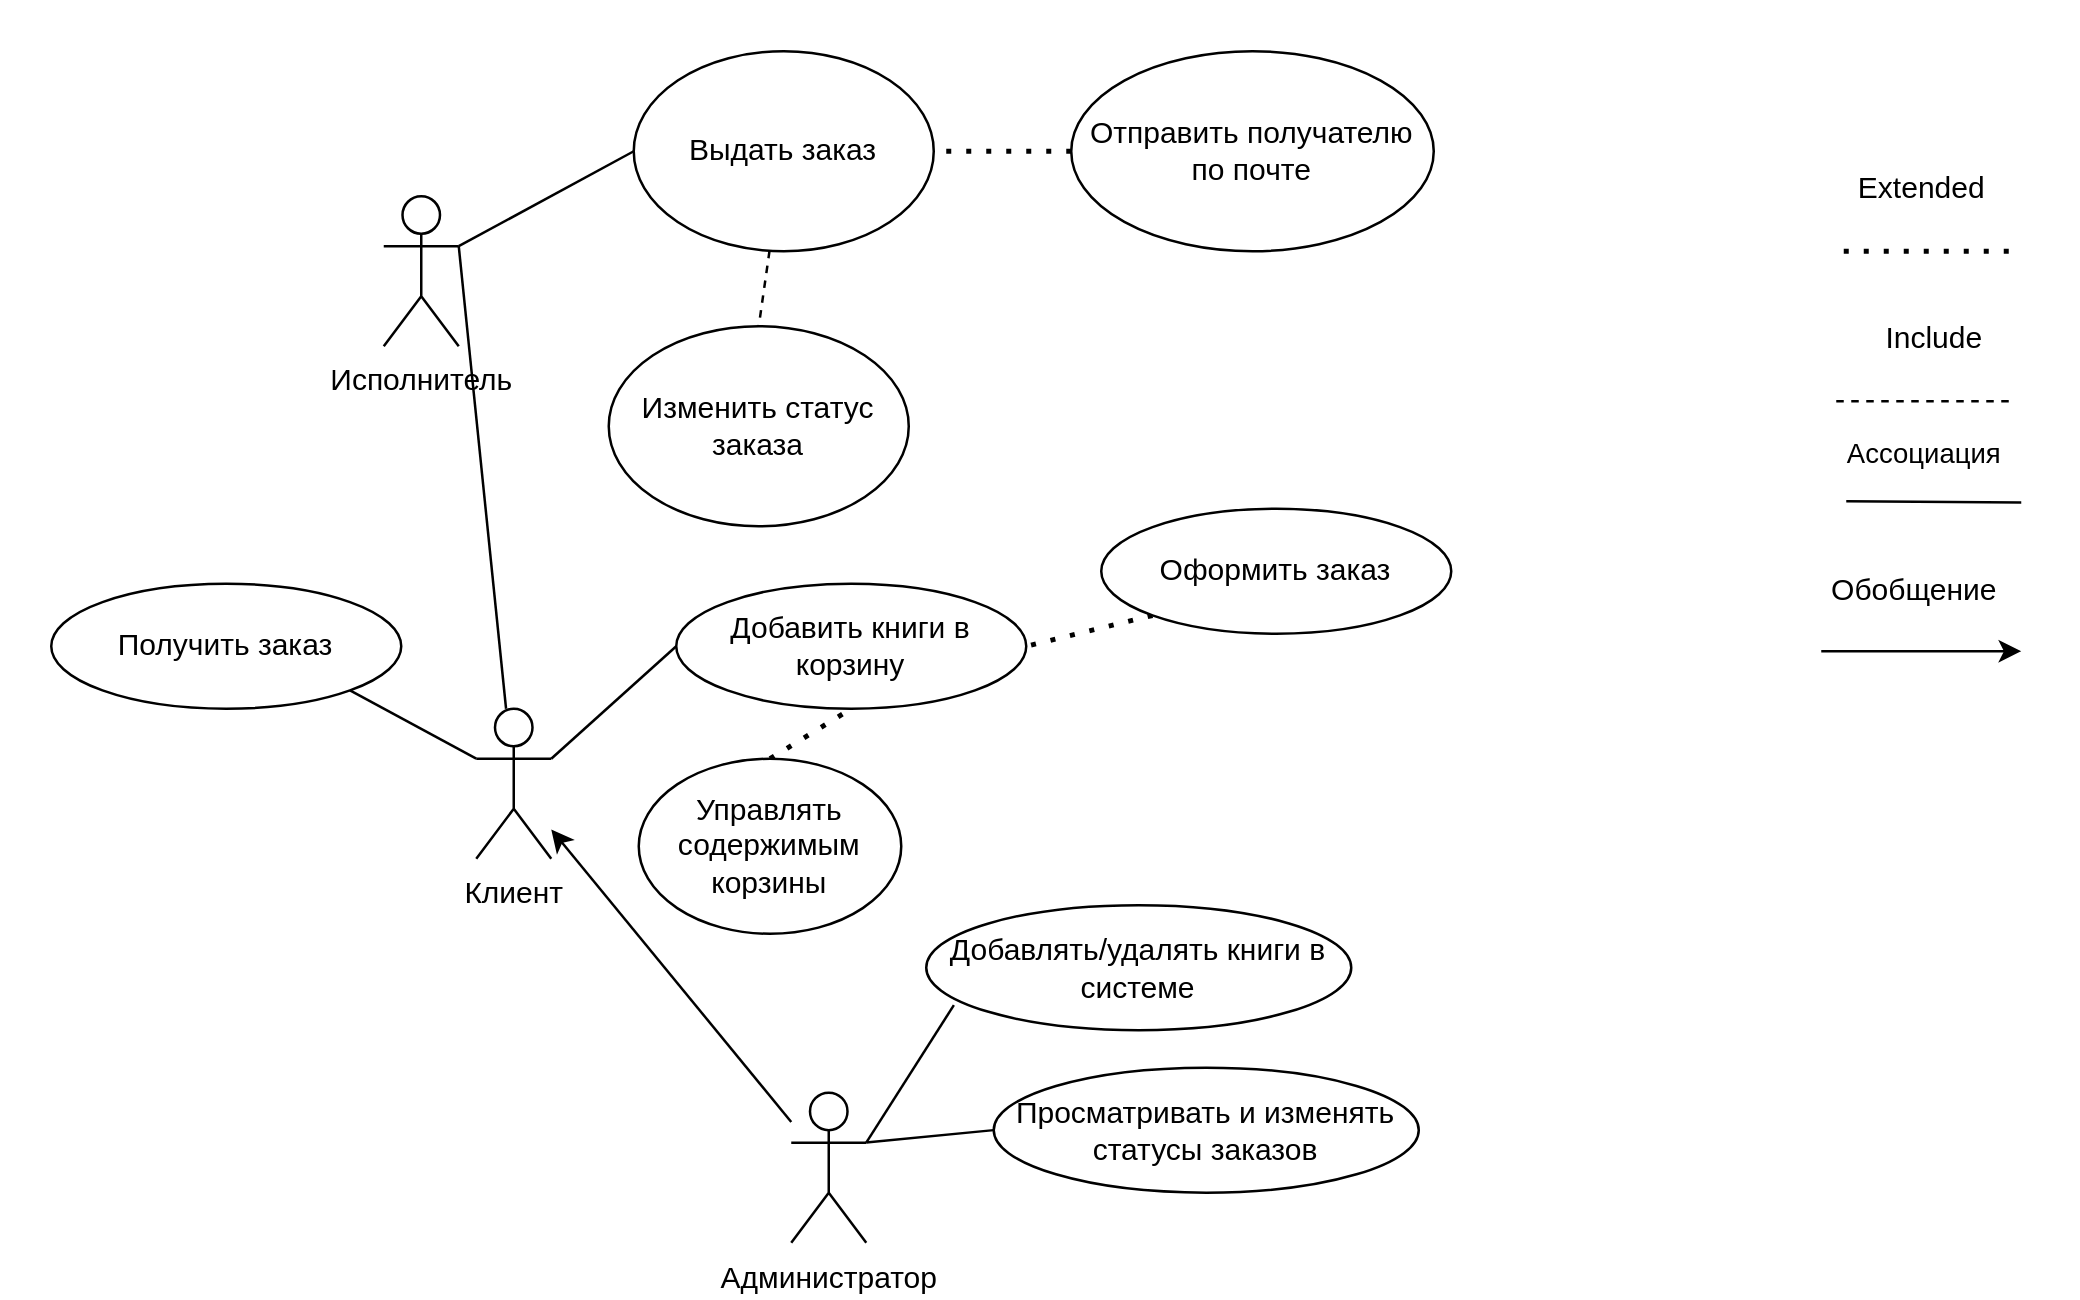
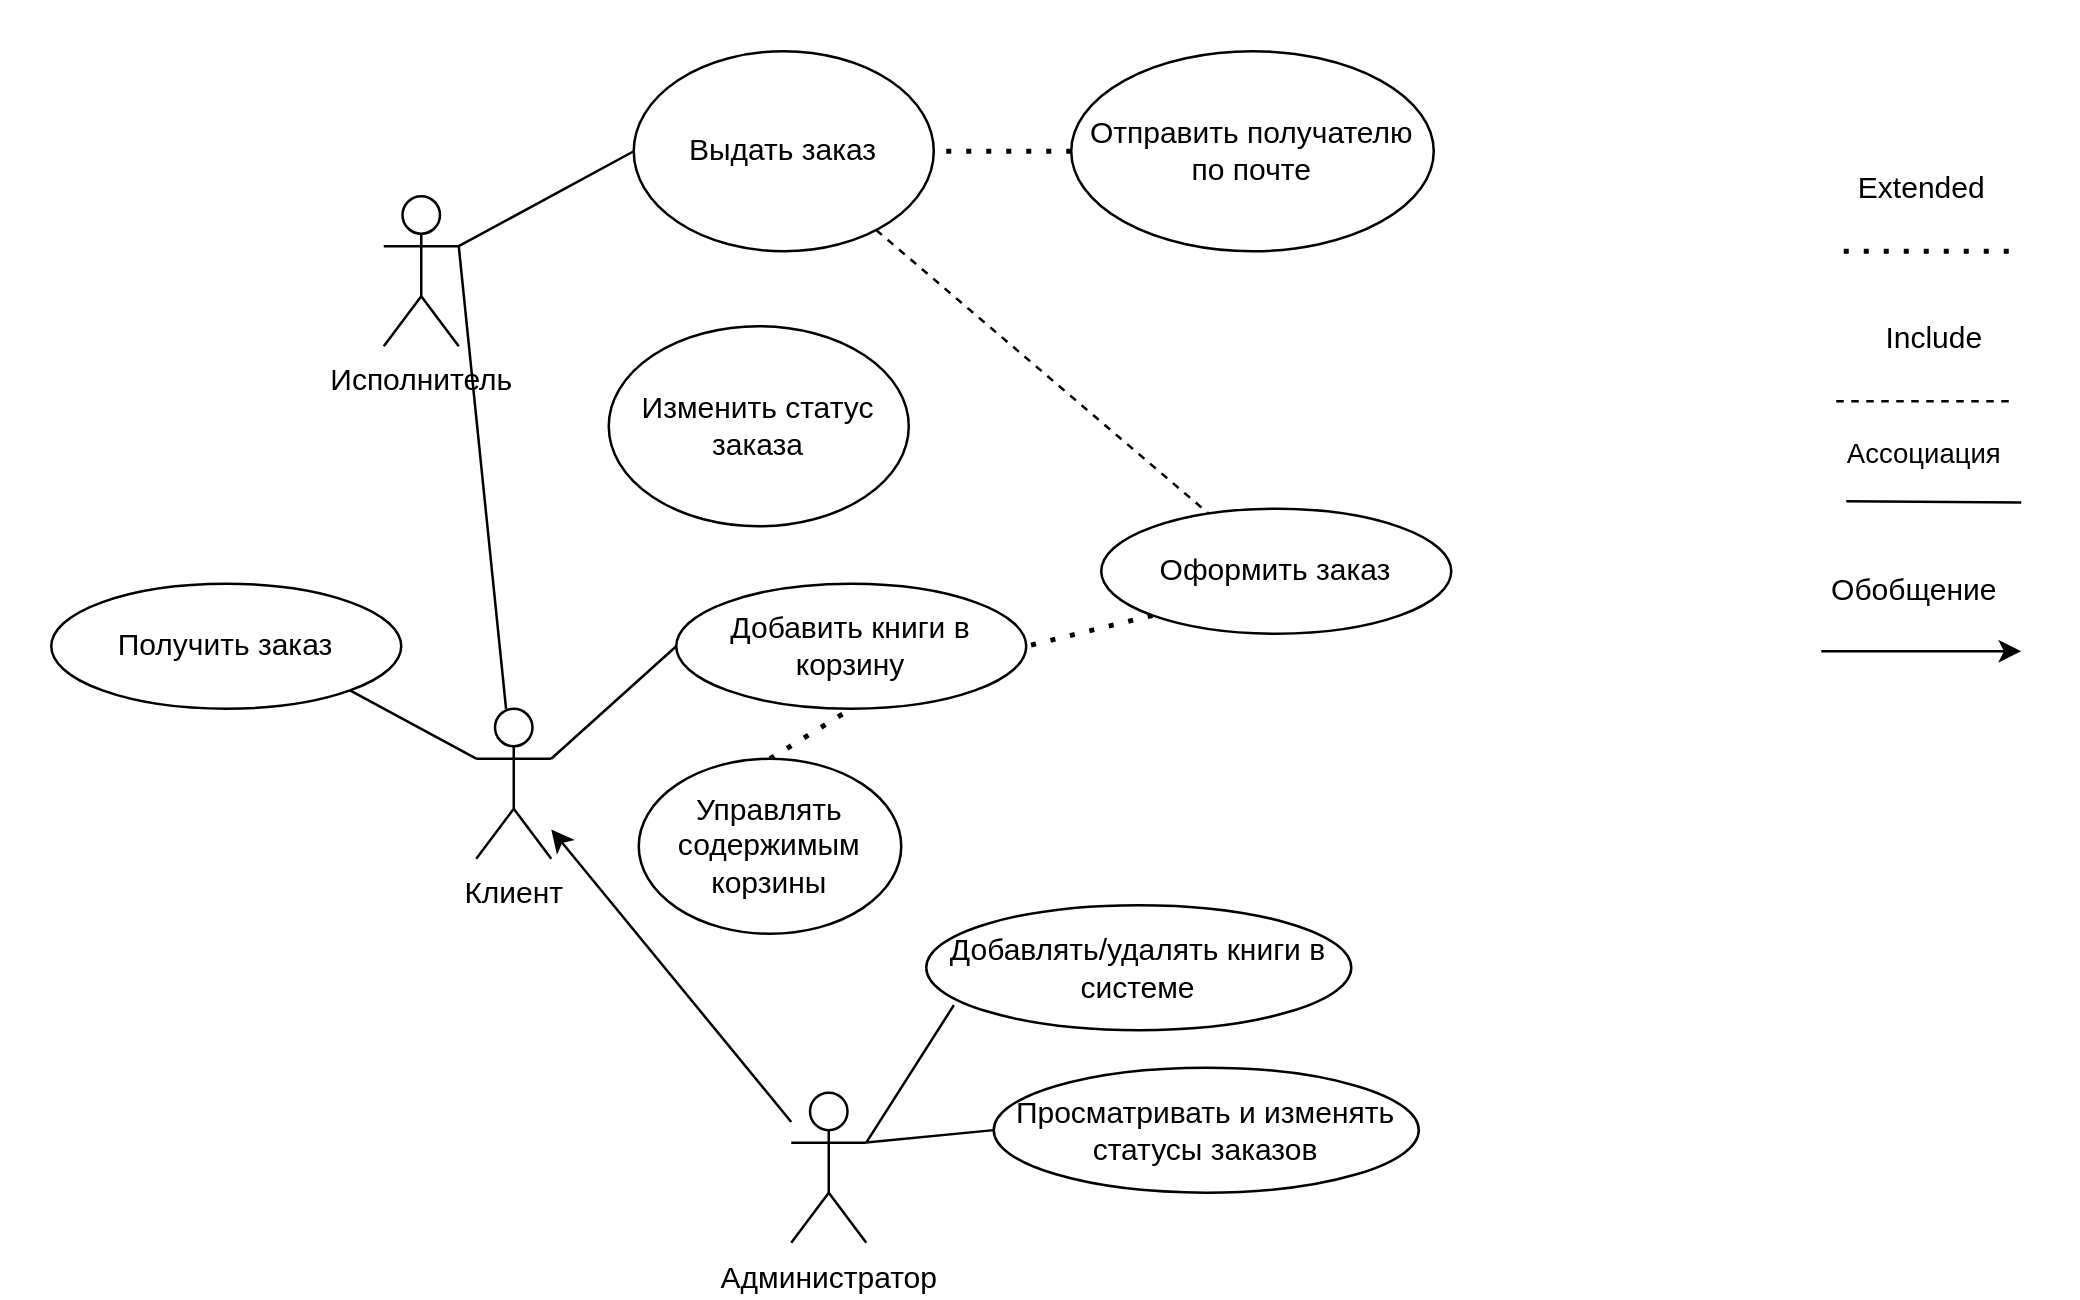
edge "Выдать заказ" -- "Изменить статус заказа": now "Выдать заказ" -- "Оформить заказ"
